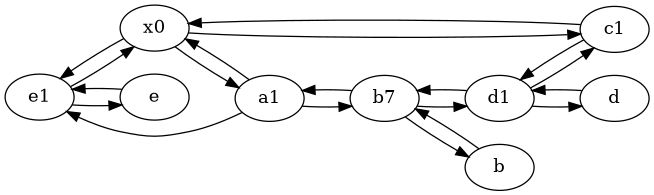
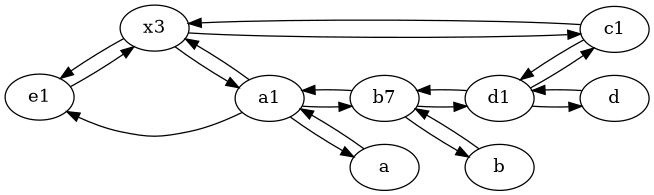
node "x0": label "x0" -> "x3"
node "e": removed
node "a": added
